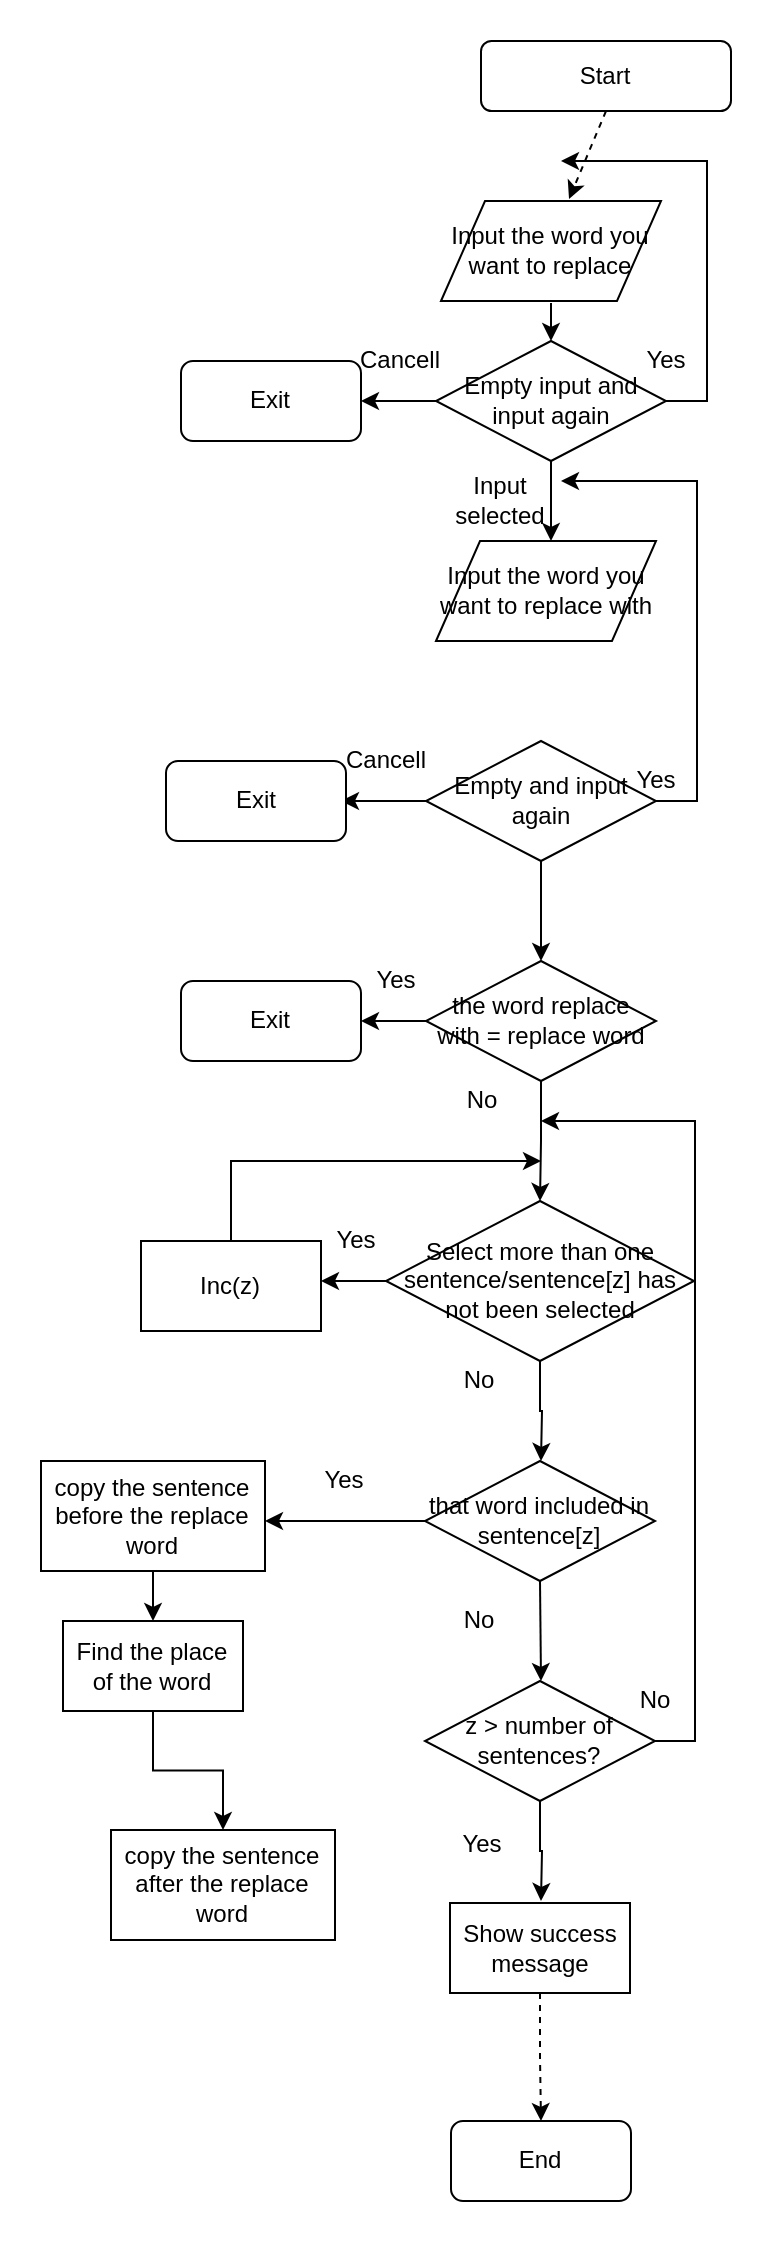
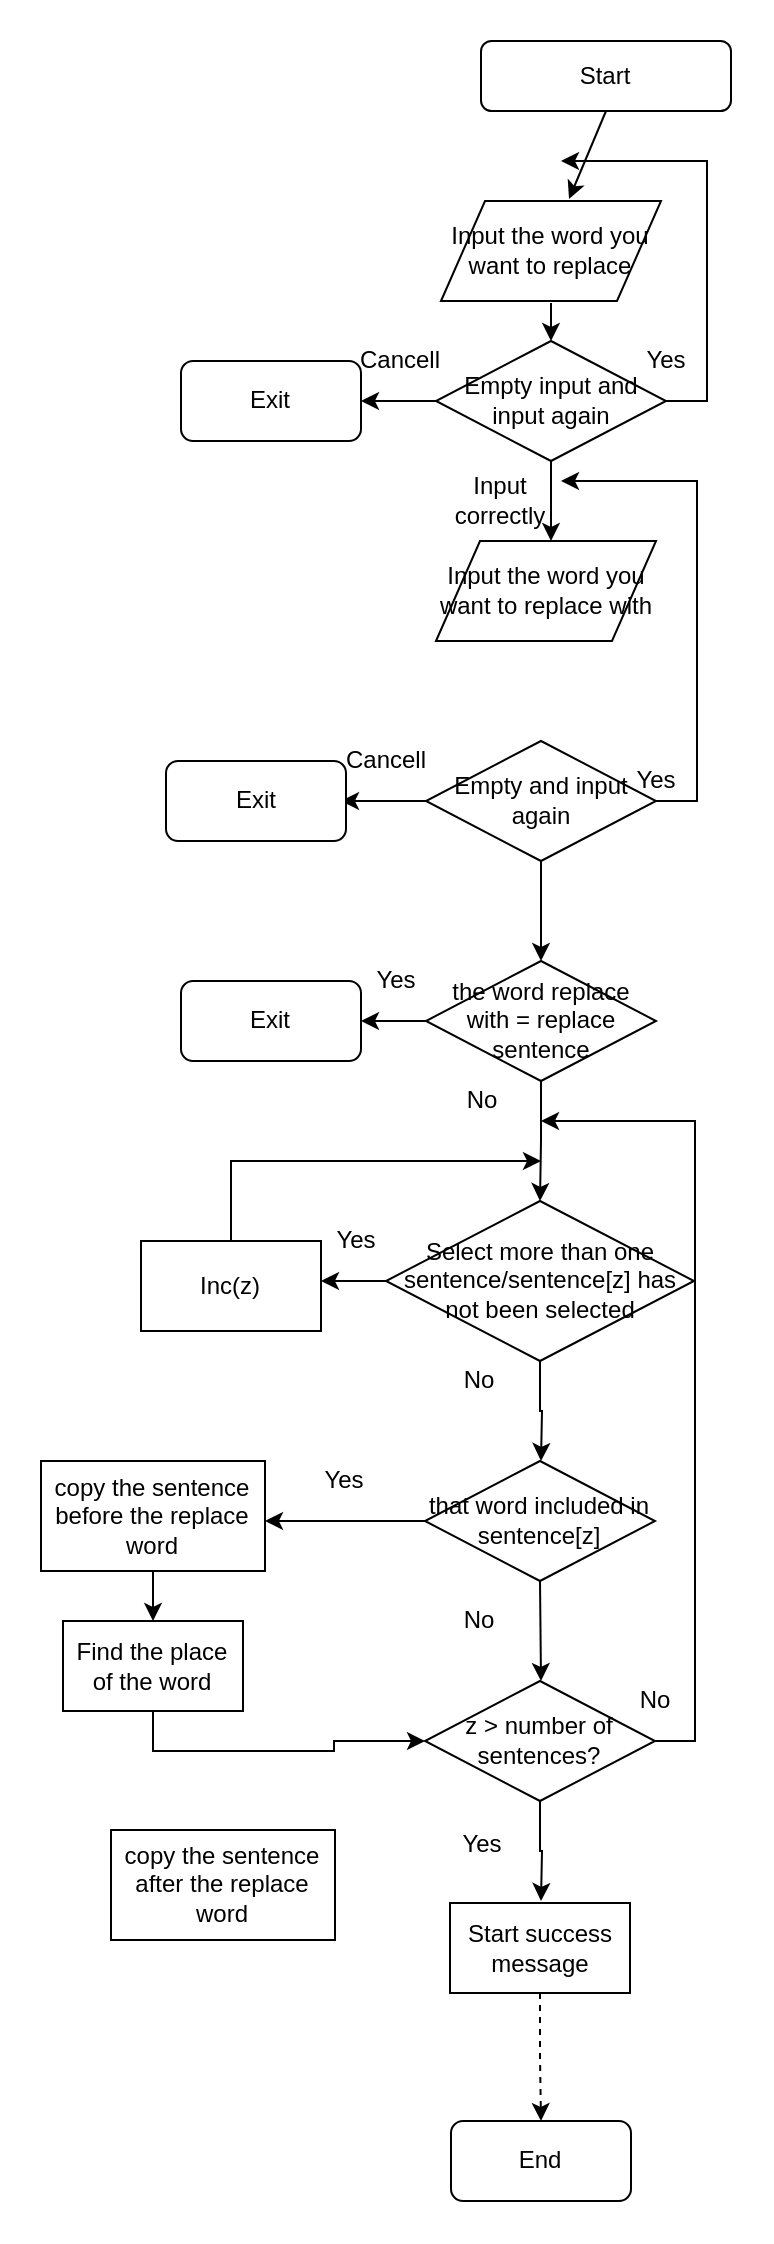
edge "Start" -> "Input the word you want to replace": style dashed -> solid
node "Input selected": label "Input selected" -> "Input correctly"
node "the word replace with = replace word": label "the word replace with = replace word" -> "the word replace with = replace sentence"
edge "Find the place of the word" -> "copy the sentence after the replace word": now "Find the place of the word" -> "z > number of sentences?"
node "Show success message": label "Show success message" -> "Start success message"
